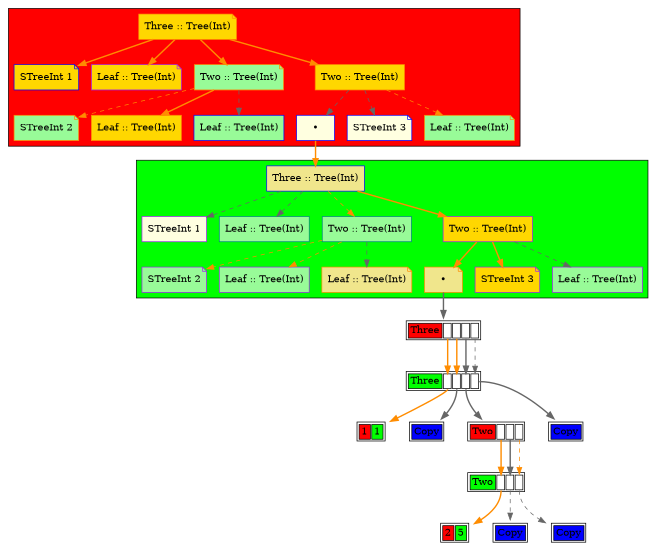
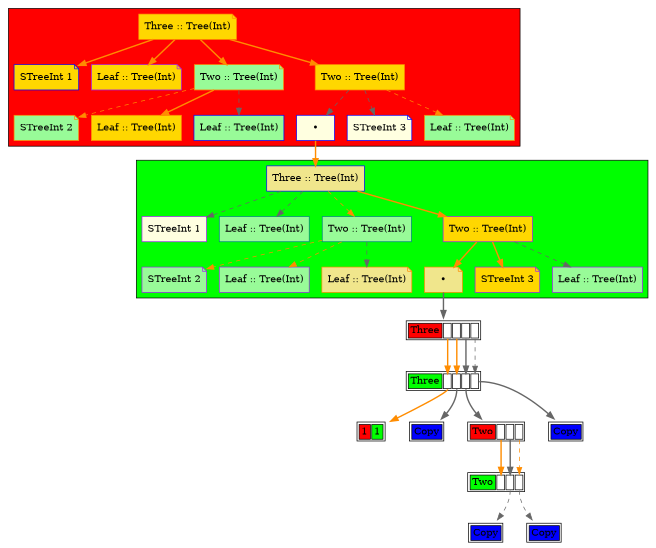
node "2": removed
